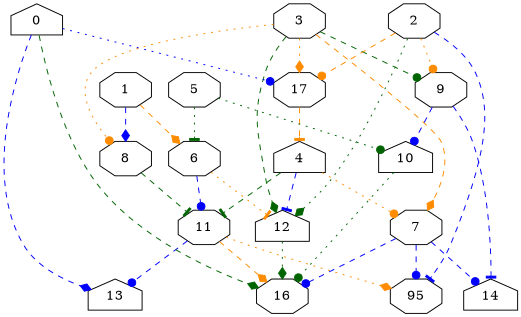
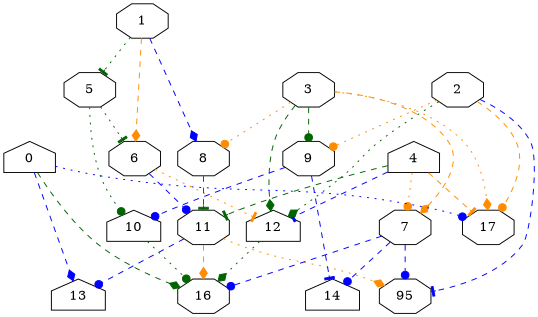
edge "1" -> "5": added
edge "17" -> "4": reversed
